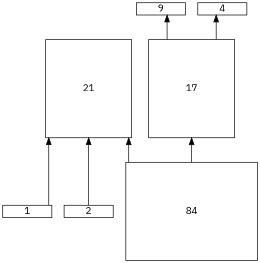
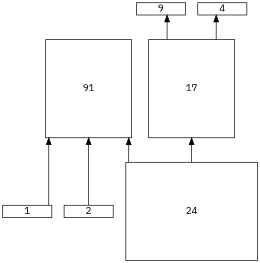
node "21": label "21" -> "91"
node "84": label "84" -> "24"
